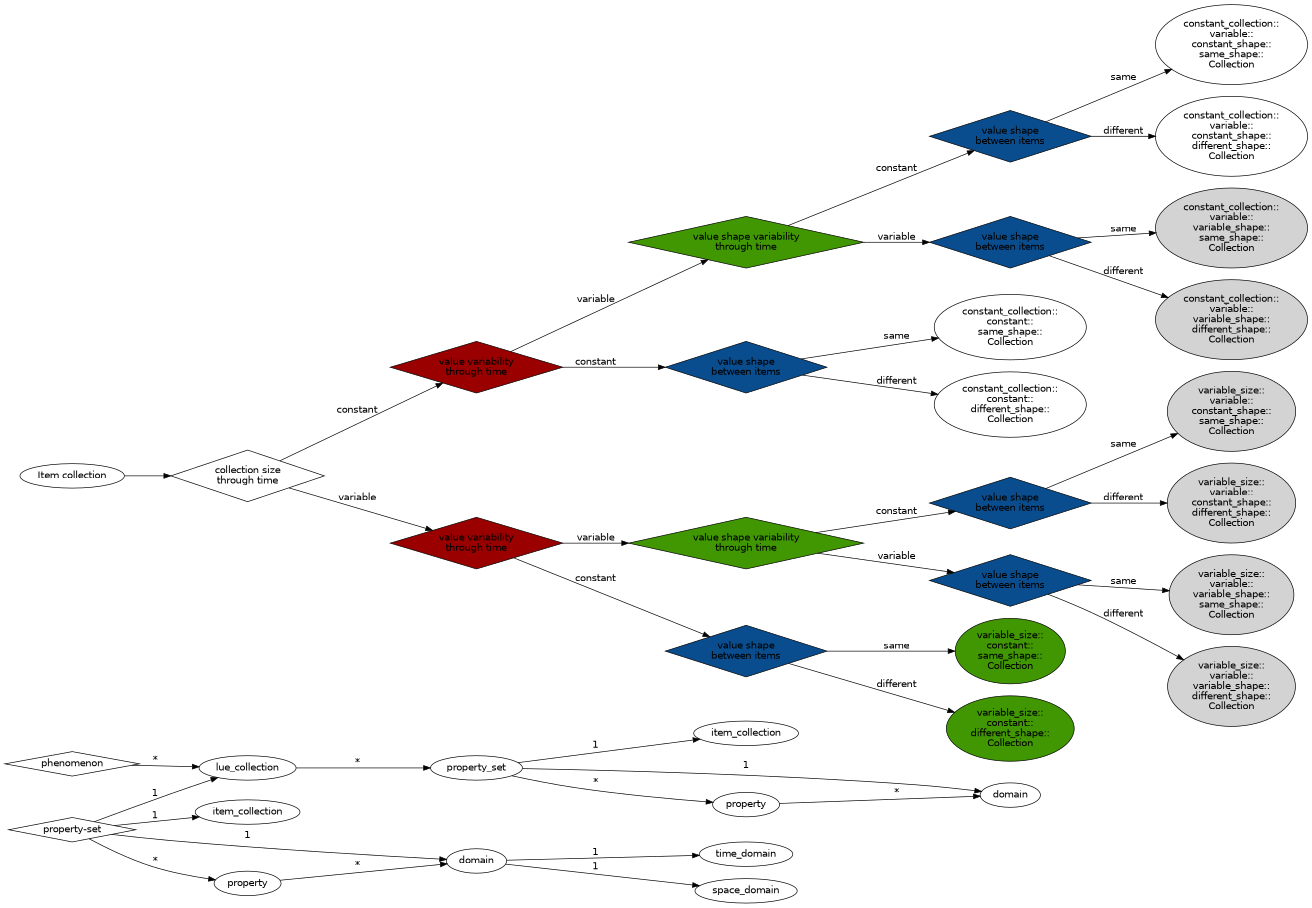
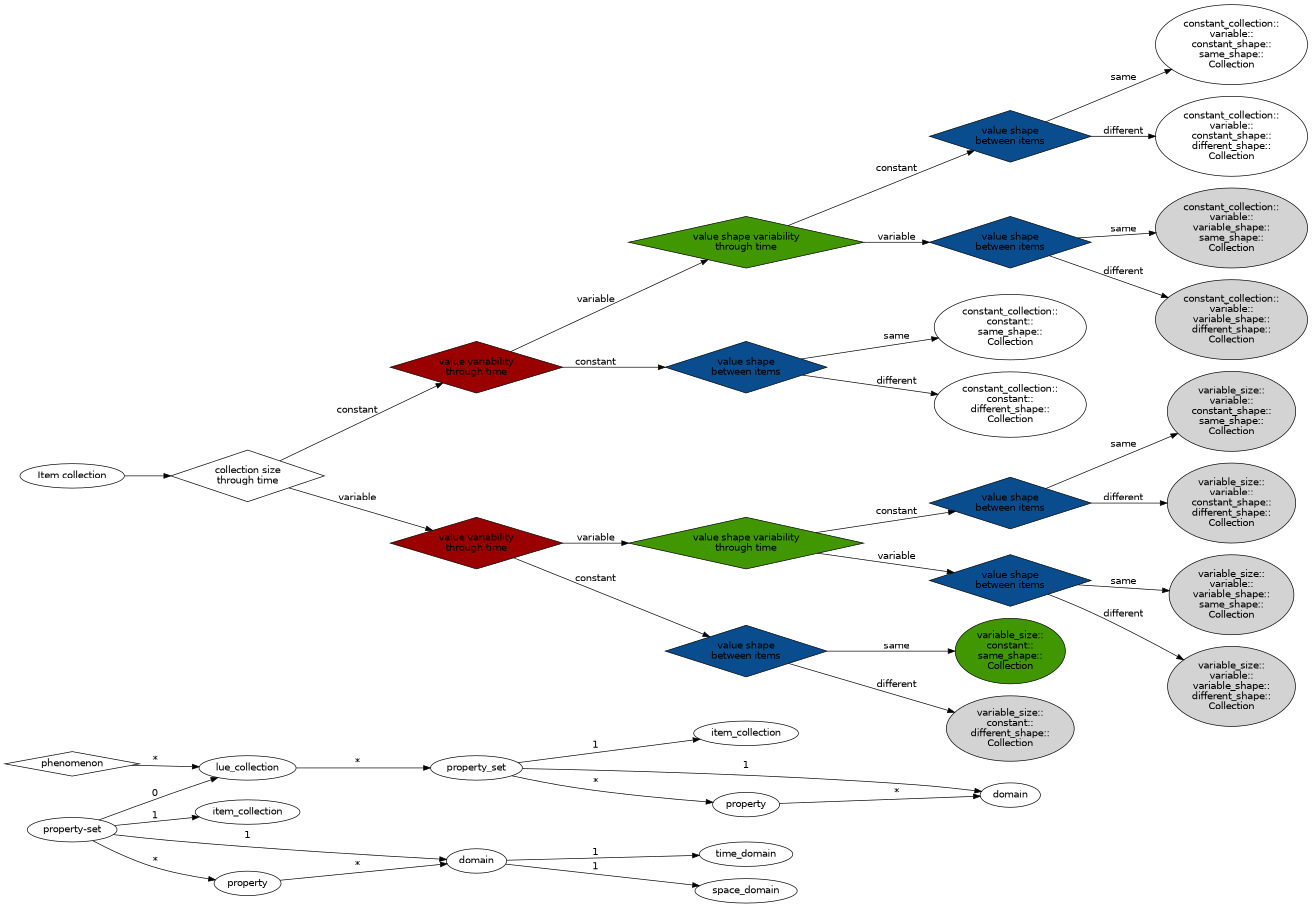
node "variable_size:: constant:: different_shape:: Collection": fillcolor #419702 -> lightgrey
edge "property-set" -> "lue_collection": label "1" -> "0"
node "property-set": shape diamond -> ellipse
